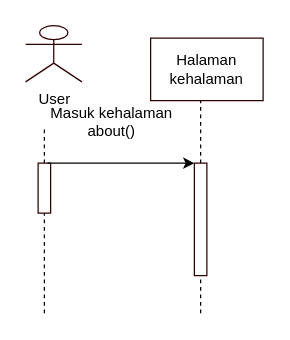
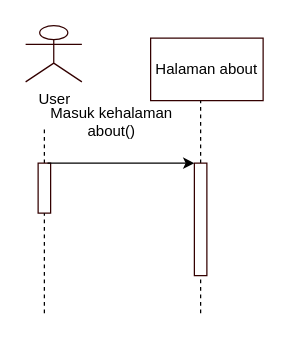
node "Halaman kehalaman": label "Halaman kehalaman" -> "Halaman about"
